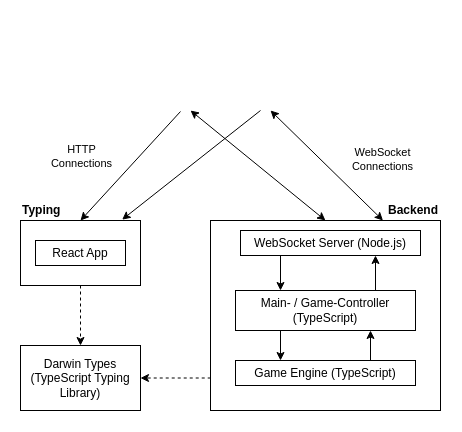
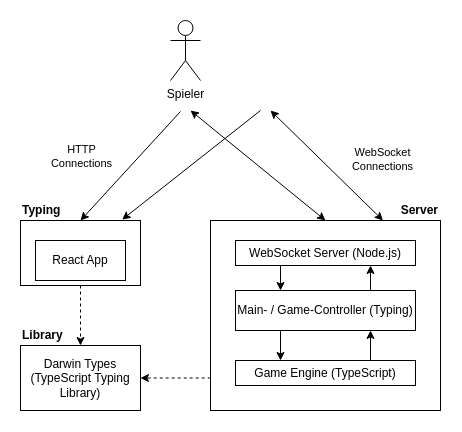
node "Spieler": added
node "Backend": label "Backend" -> "Server"
node "WebSocket Server (Node.js)": moved (331, 243) -> (326, 253)
node "React App": size 90x25 -> 90x40
node "Main- / Game-Controller (TypeScript)": label "Main- / Game-Controller (TypeScript)" -> "Main- / Game-Controller (Typing)"
node "Library": added
